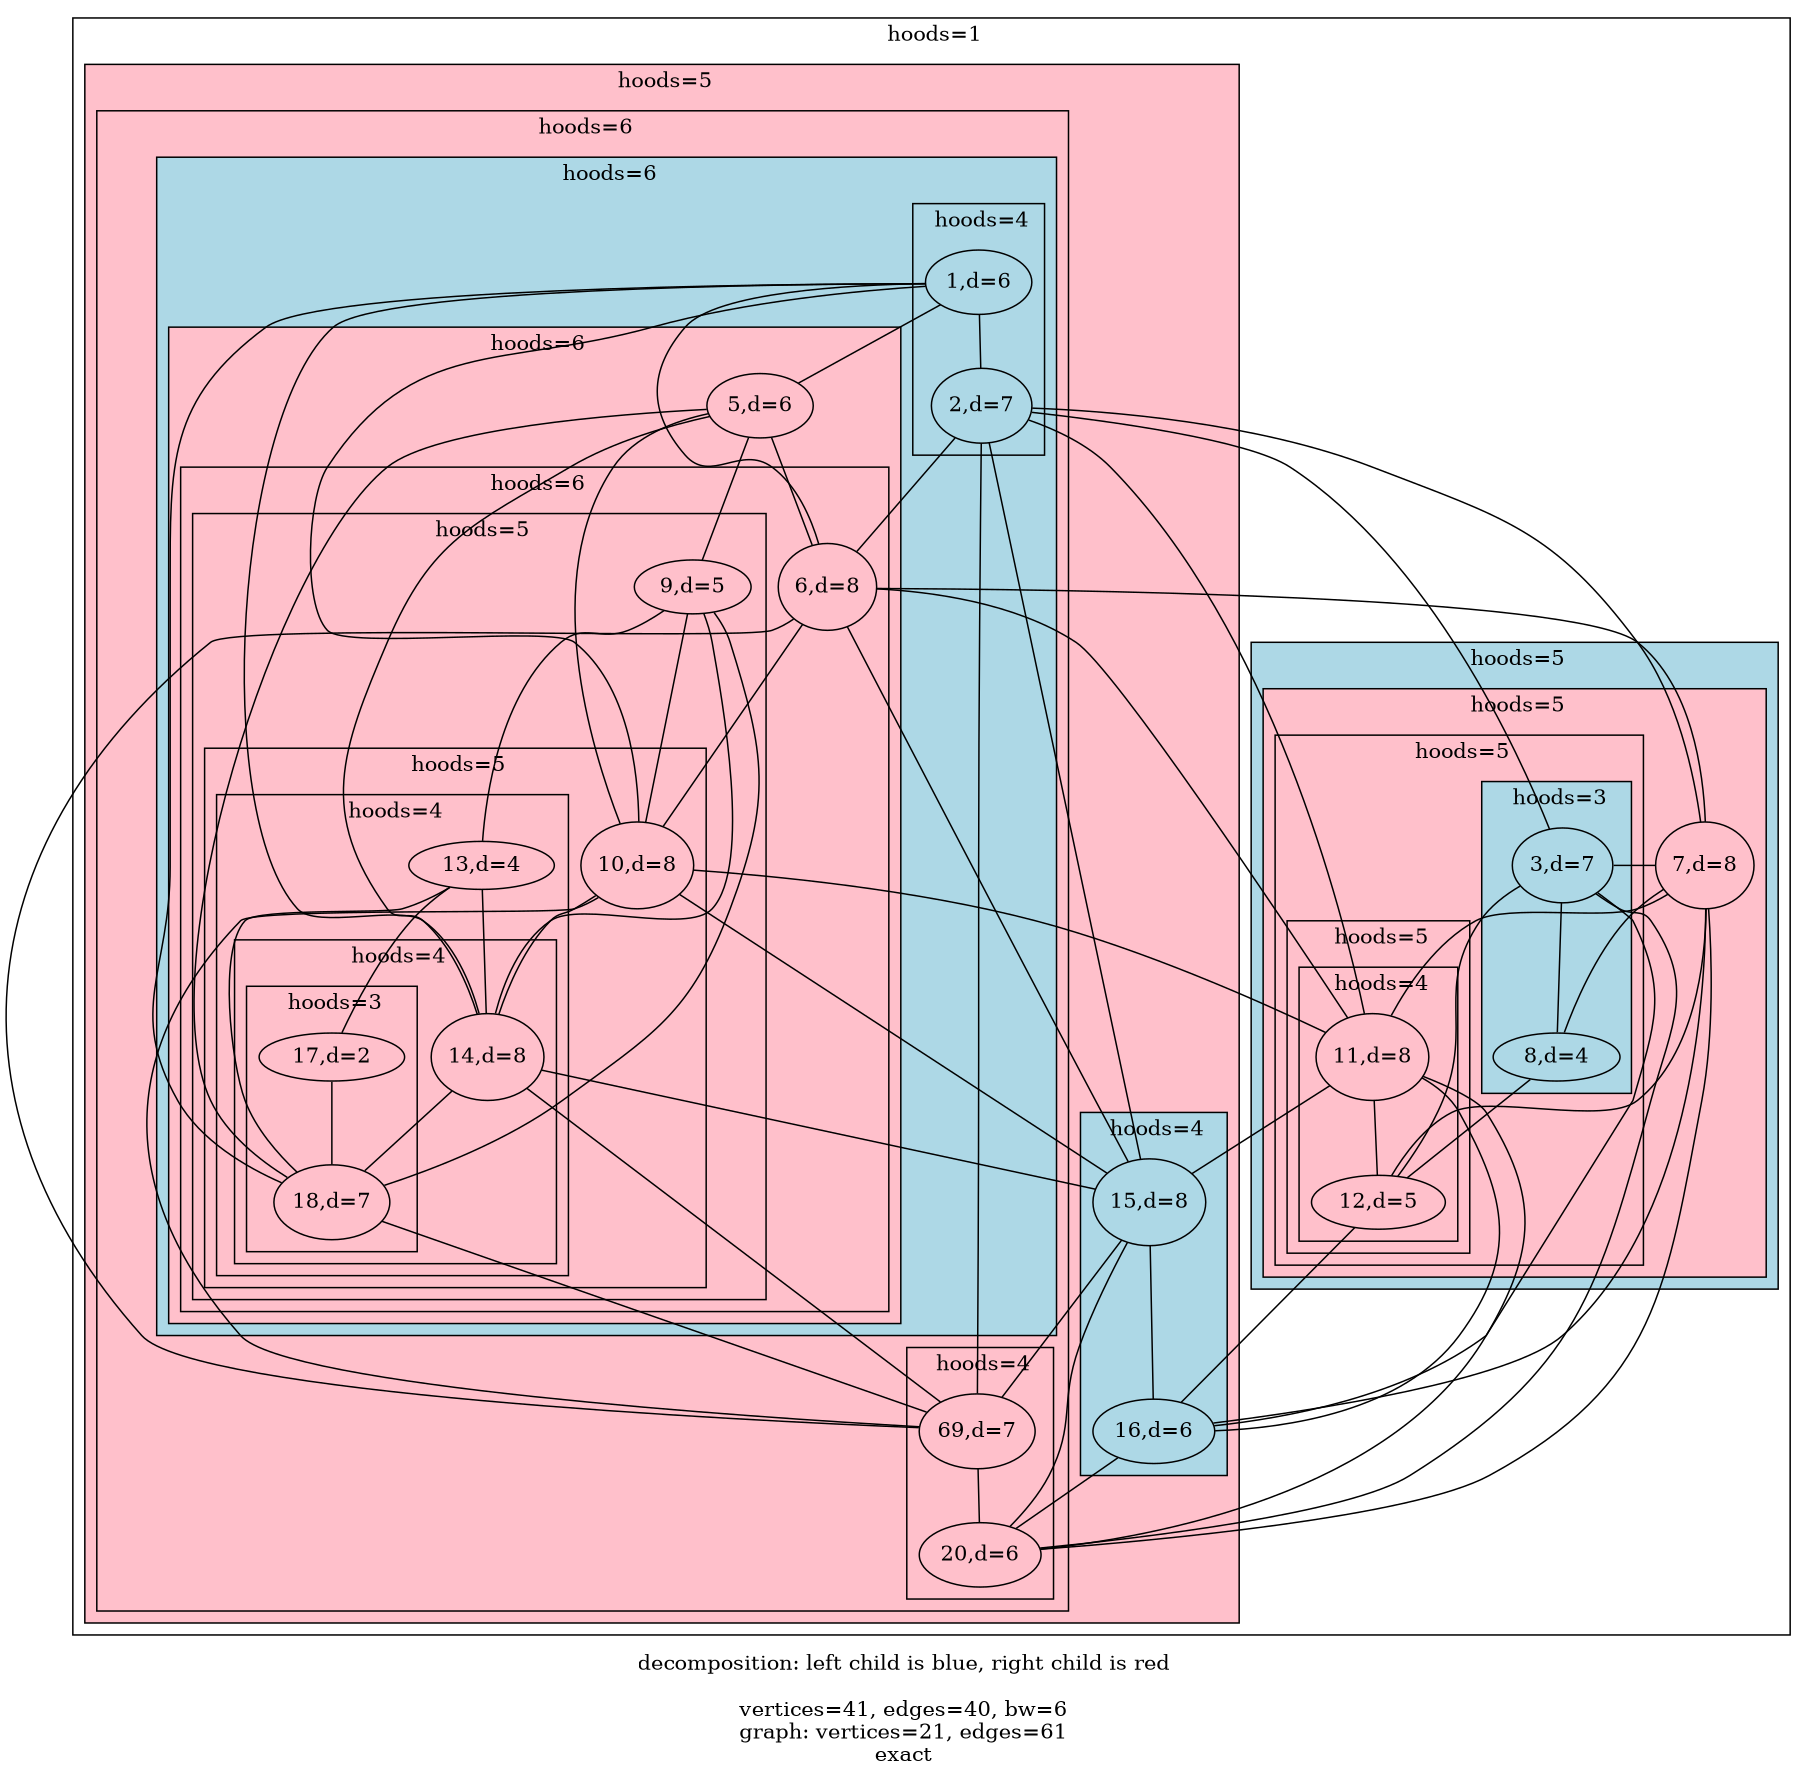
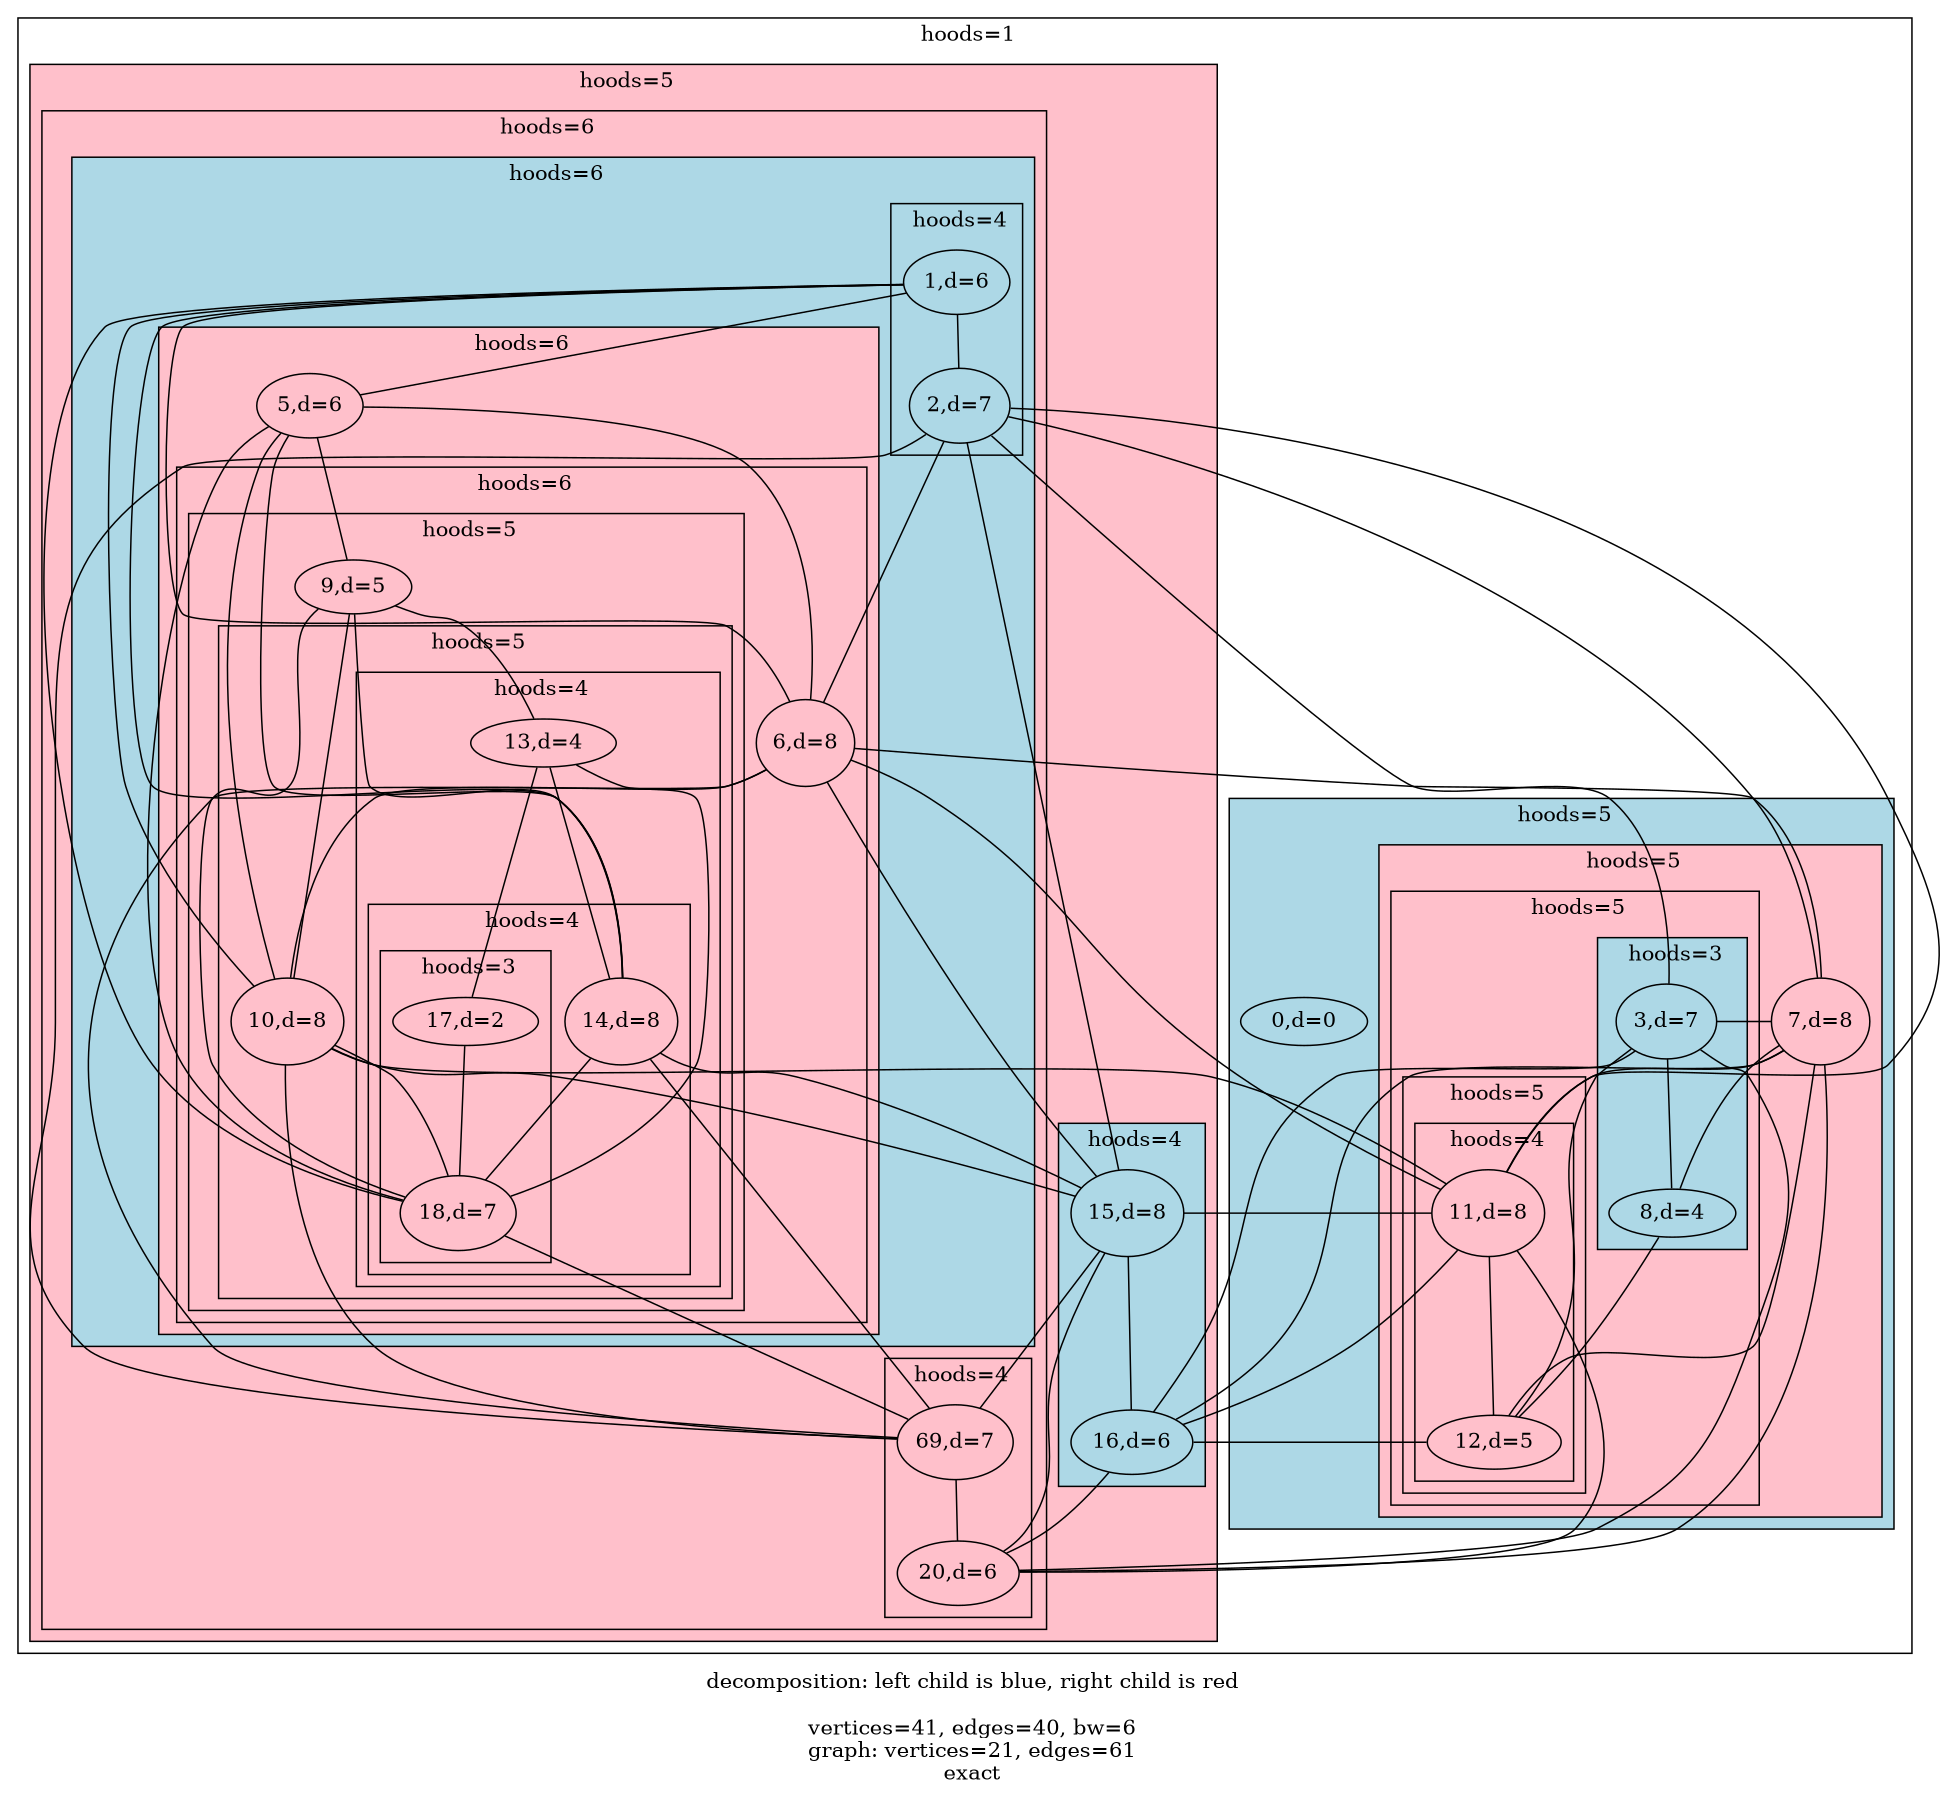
edge "10,d=8" -- "14,d=8": now "10,d=8" -- "18,d=7"
node "0,d=0": added
